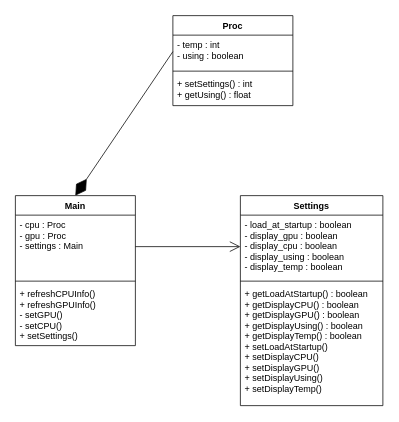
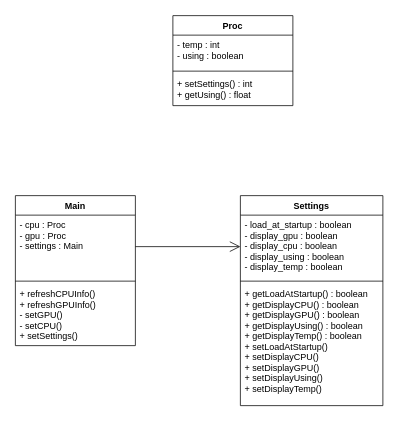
edge "- temp : int - using : boolean" -> "Main": removed
